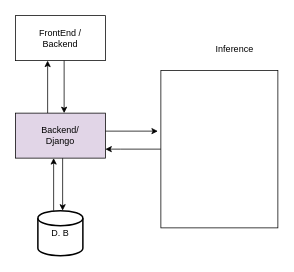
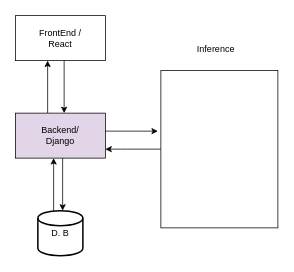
node "FrontEnd / Backend": label "FrontEnd / Backend" -> "FrontEnd / React"
node "Inference": moved (234, 49) -> (216, 49)
